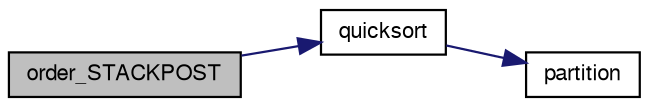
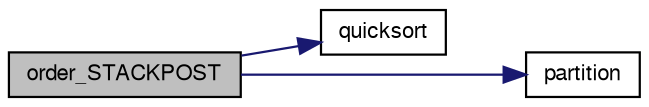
edge "quicksort" -> "partition": now "order_STACKPOST" -> "partition"
